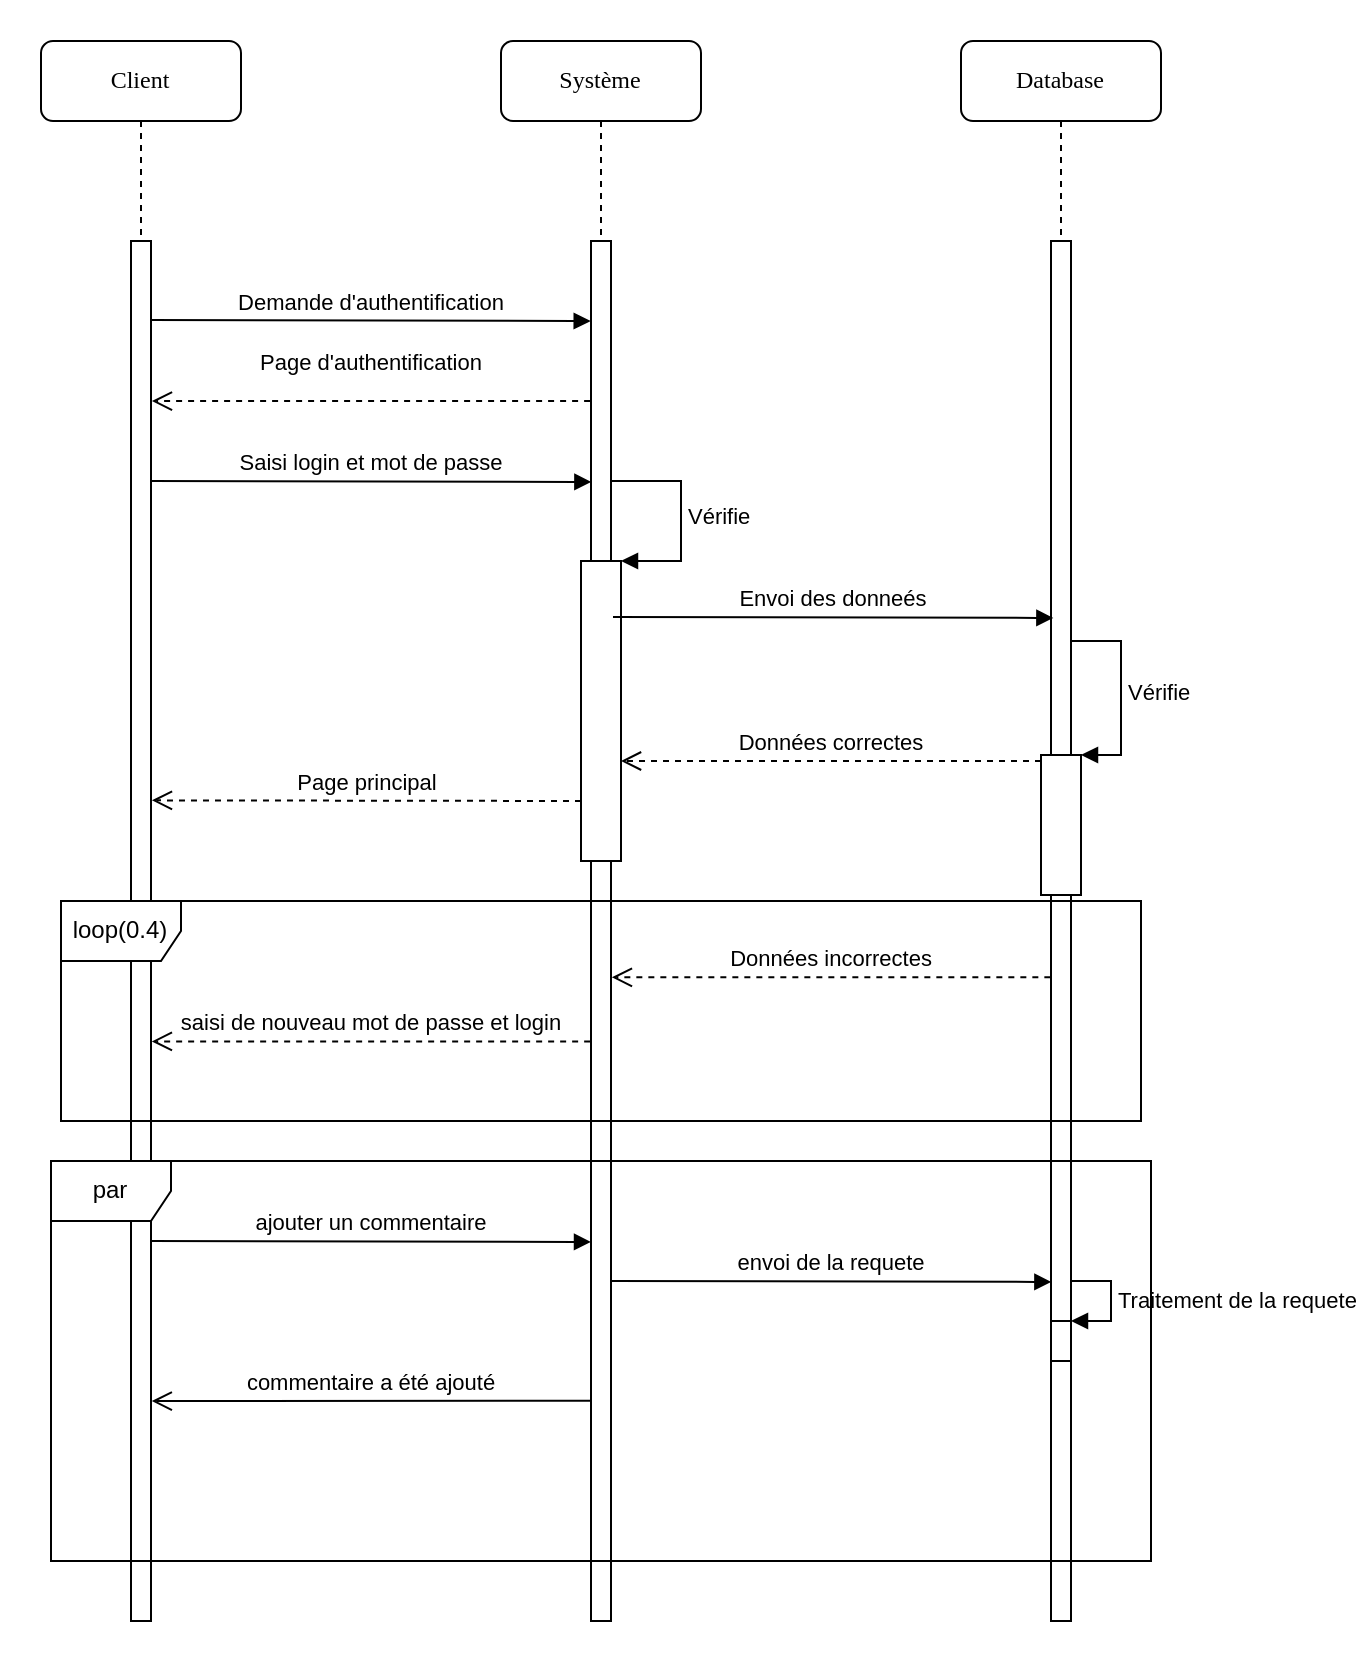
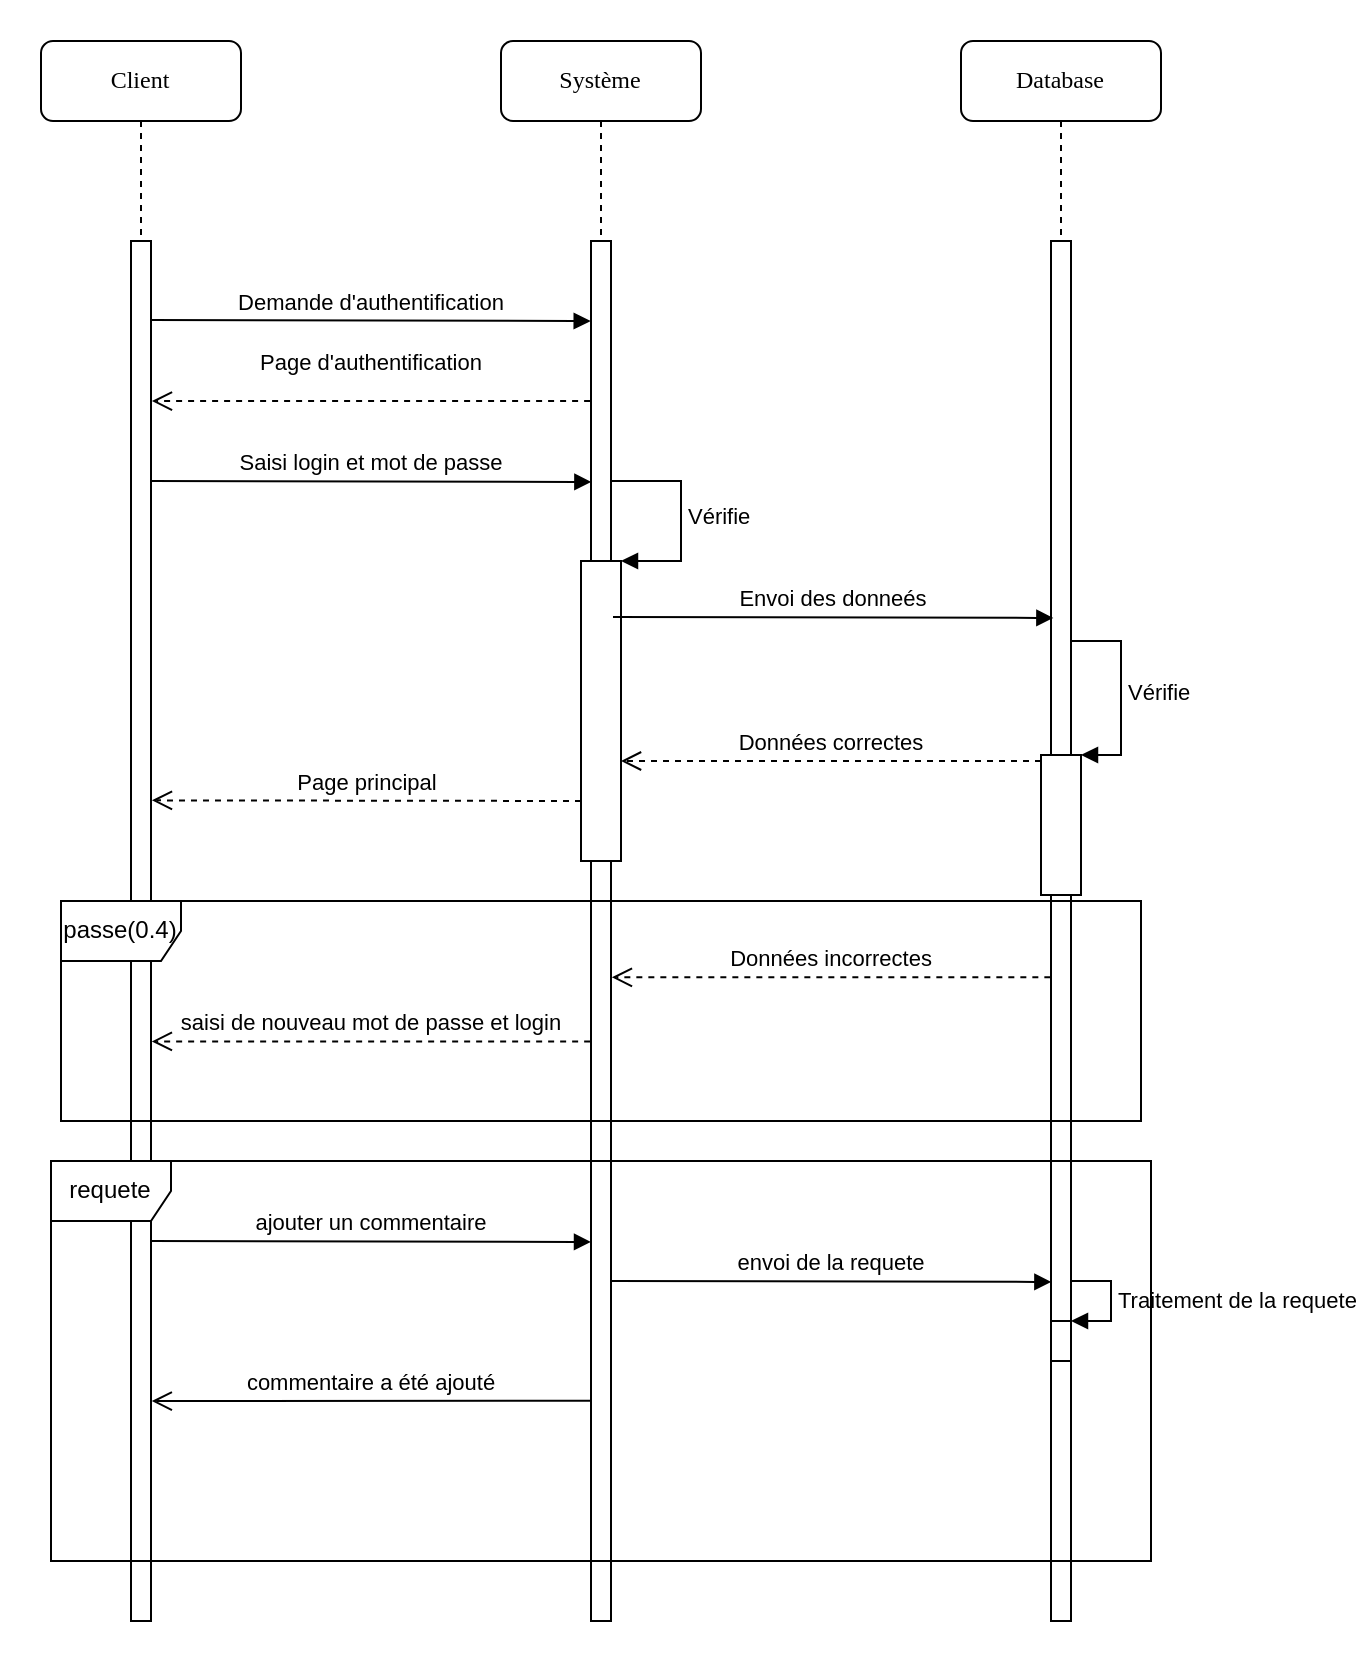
node "loop(0.4)": label "loop(0.4)" -> "passe(0.4)"
node "par": label "par" -> "requete"
